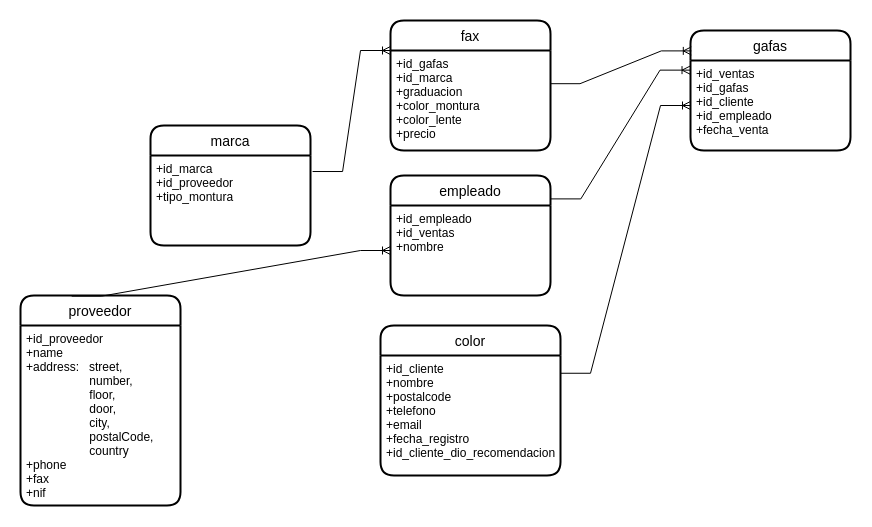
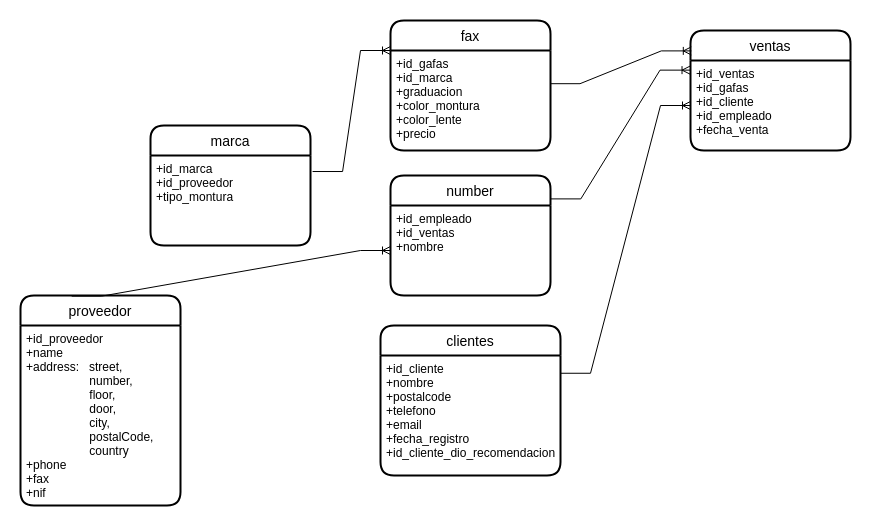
node "gafas": label "gafas" -> "ventas"
node "empleado": label "empleado" -> "number"
node "color": label "color" -> "clientes"
